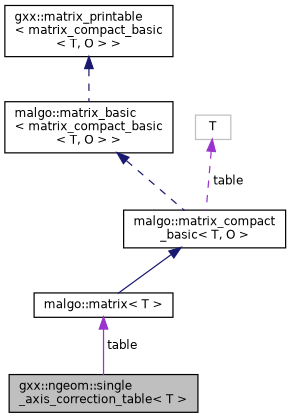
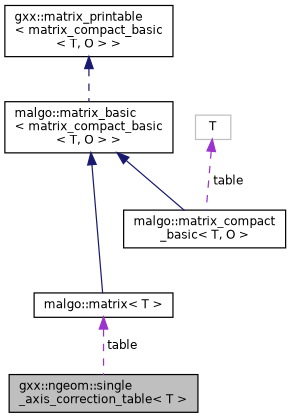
edge "malgo::matrix_compact _basic< T, O >" -> "malgo::matrix_basic < matrix_compact_basic < T, O > >": style dashed -> solid
edge "malgo::matrix< T >" -> "malgo::matrix_compact _basic< T, O >": now "malgo::matrix< T >" -> "malgo::matrix_basic < matrix_compact_basic < T, O > >"
edge "gxx::ngeom::single _axis_correction_table< T >" -> "malgo::matrix< T >": style solid -> dashed
